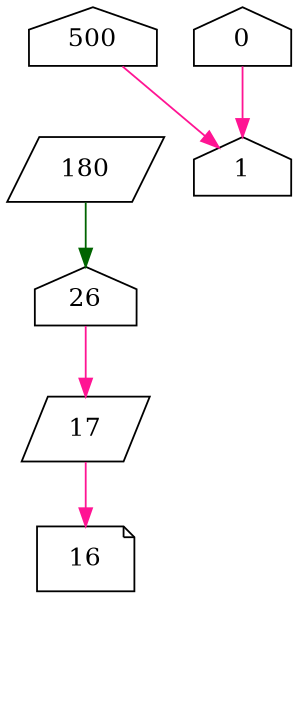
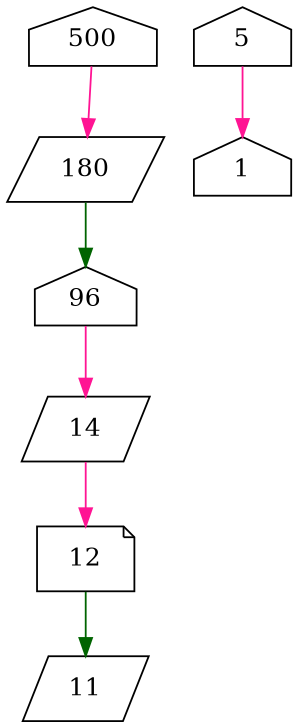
node "0": label "0" -> "5"
edge "500" -> "1": now "500" -> "180"
node "26": label "26" -> "96"
node "17": label "17" -> "14"
node "16": label "16" -> "12"
node "11": added
